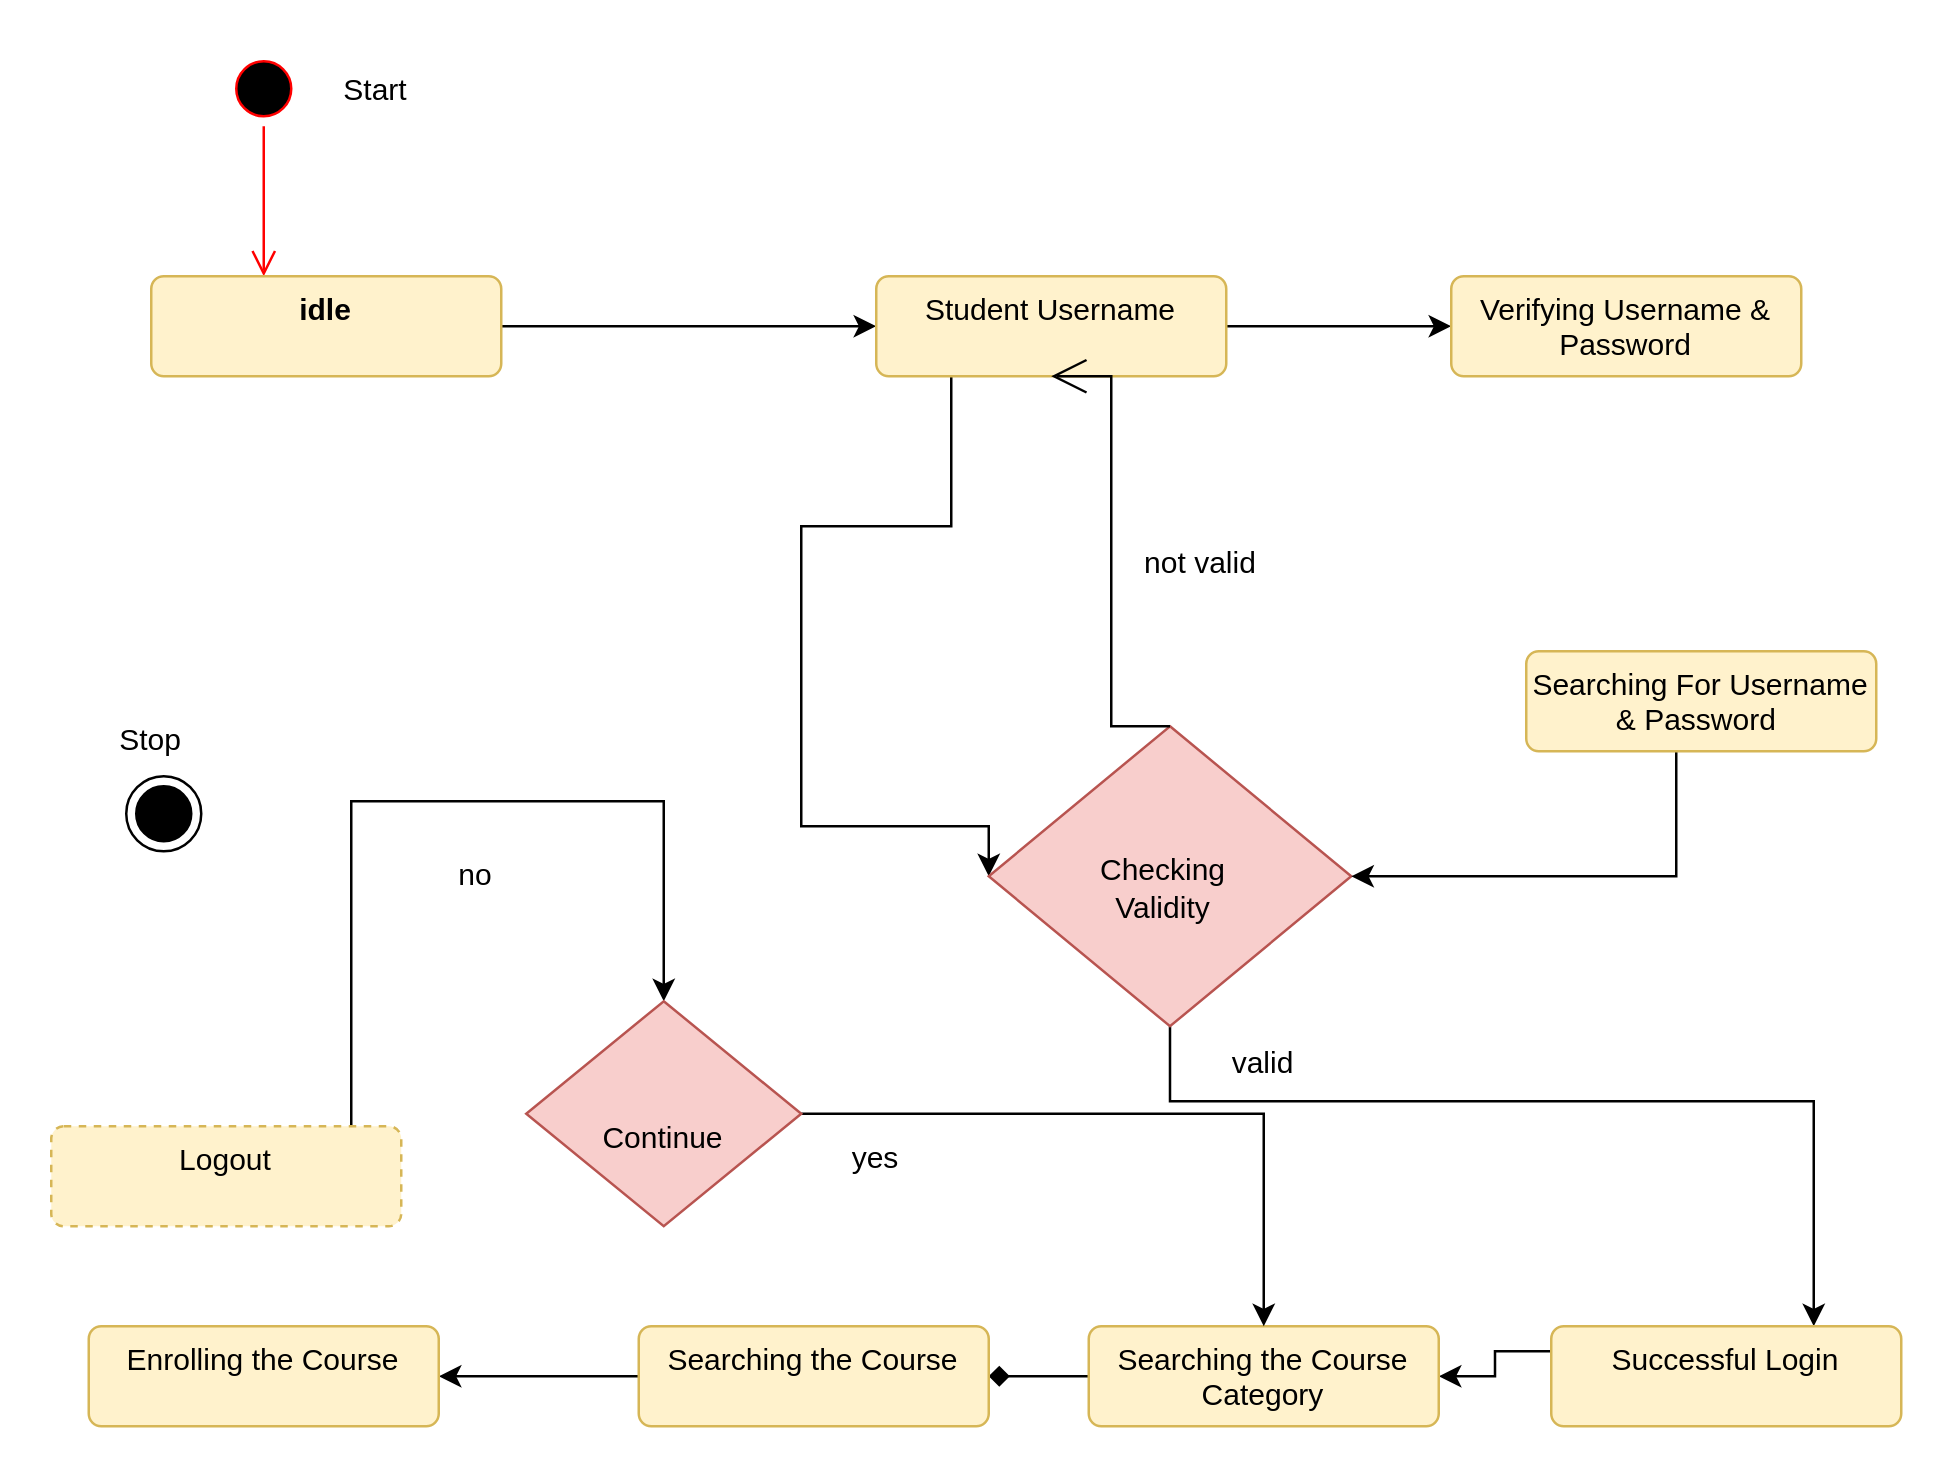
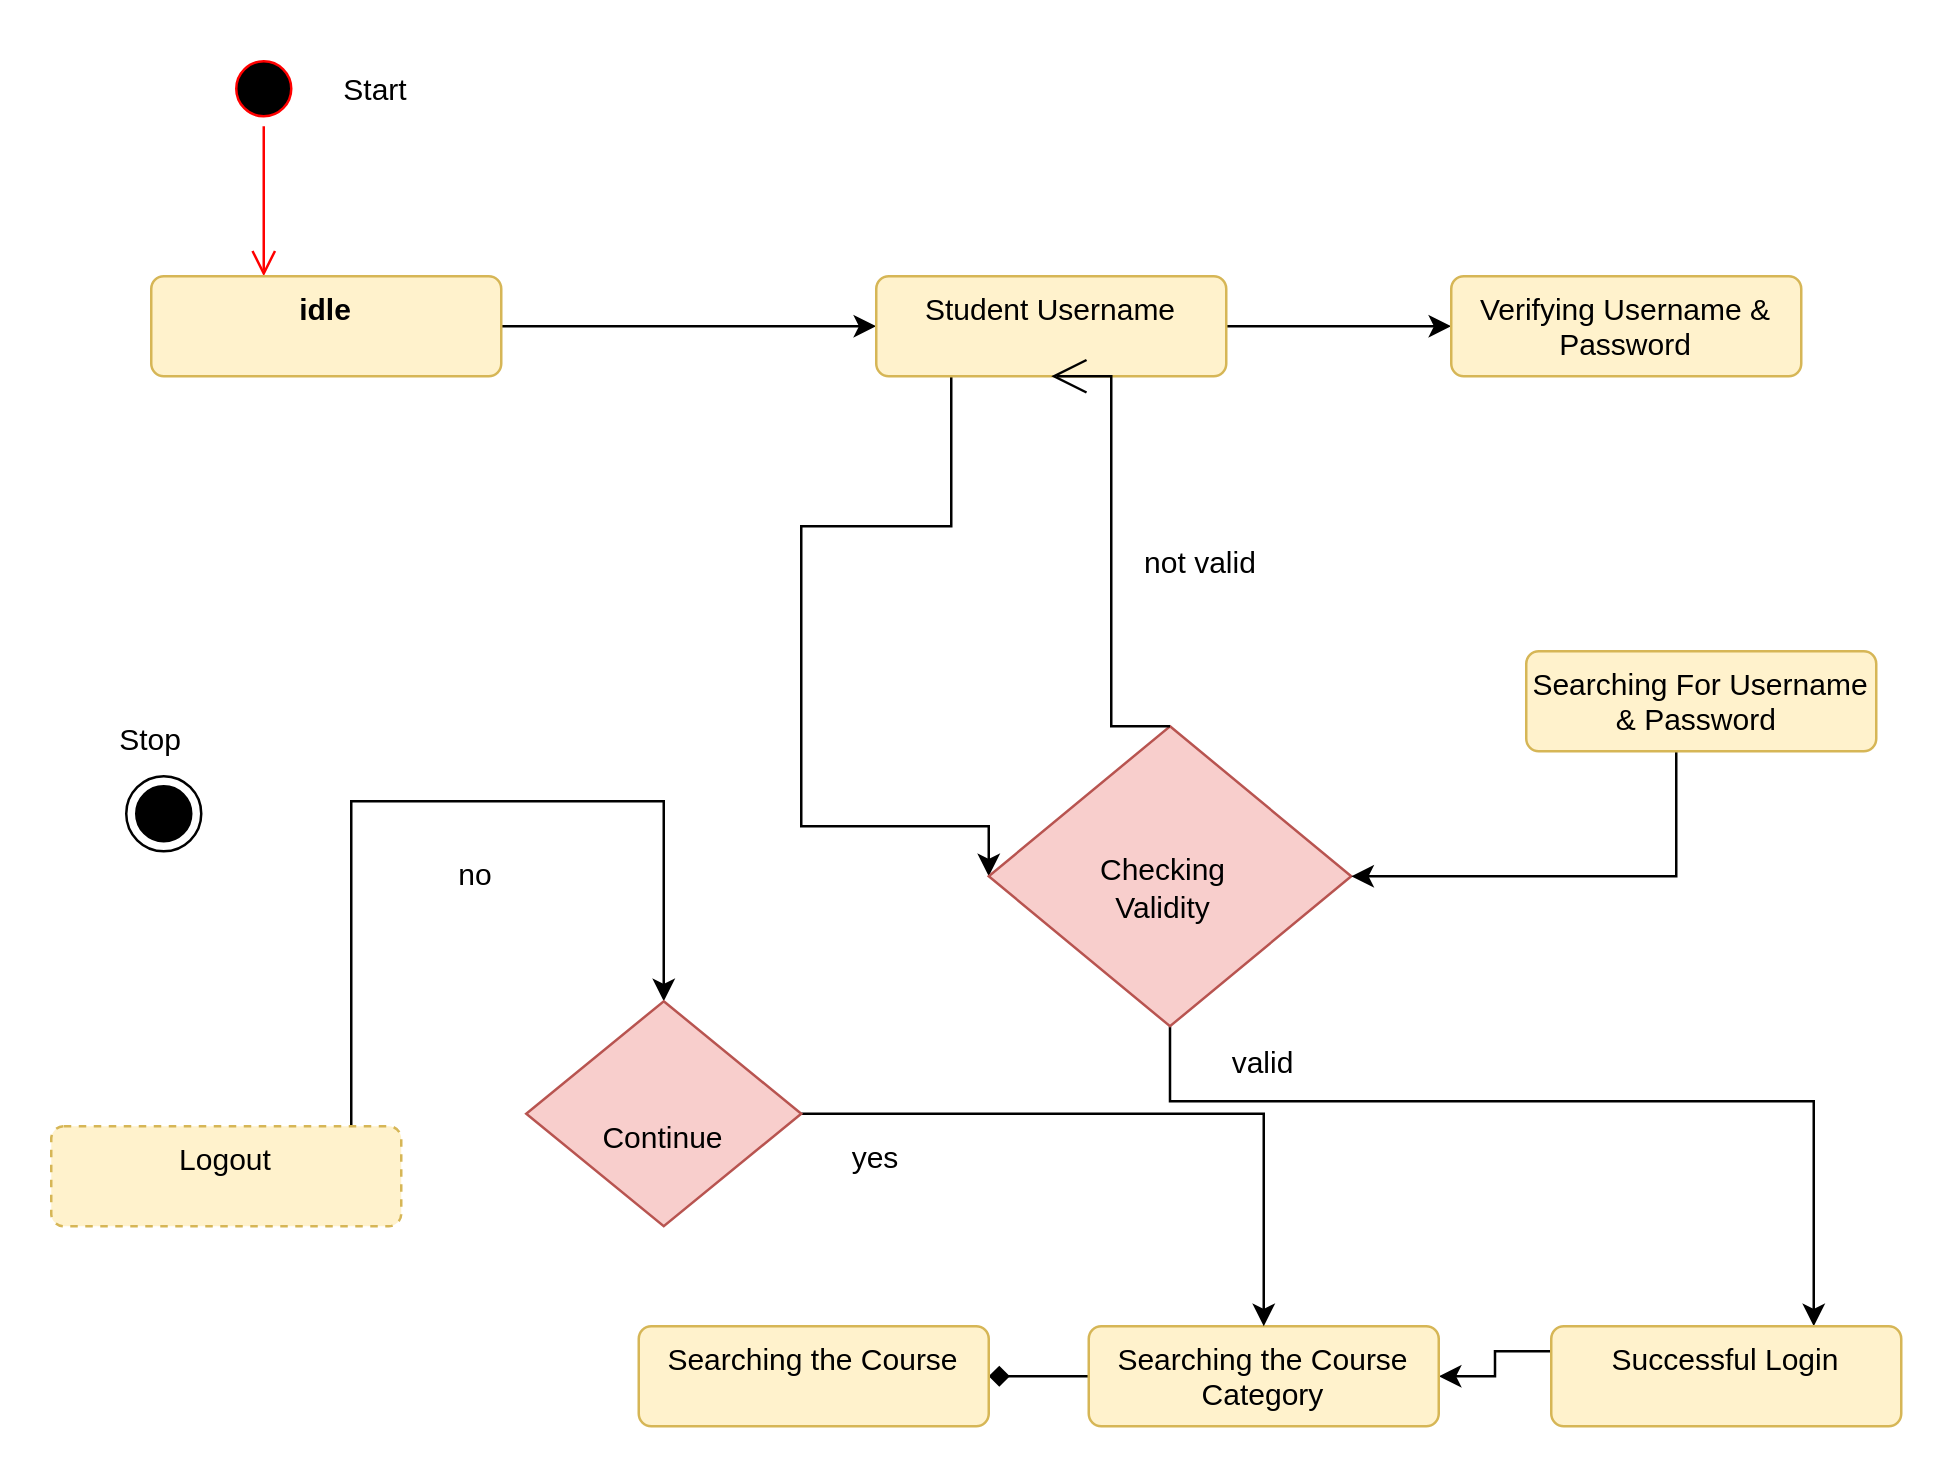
node "Enrolling the Course": removed
edge "Searching the Course" -> "Enrolling the Course": removed
